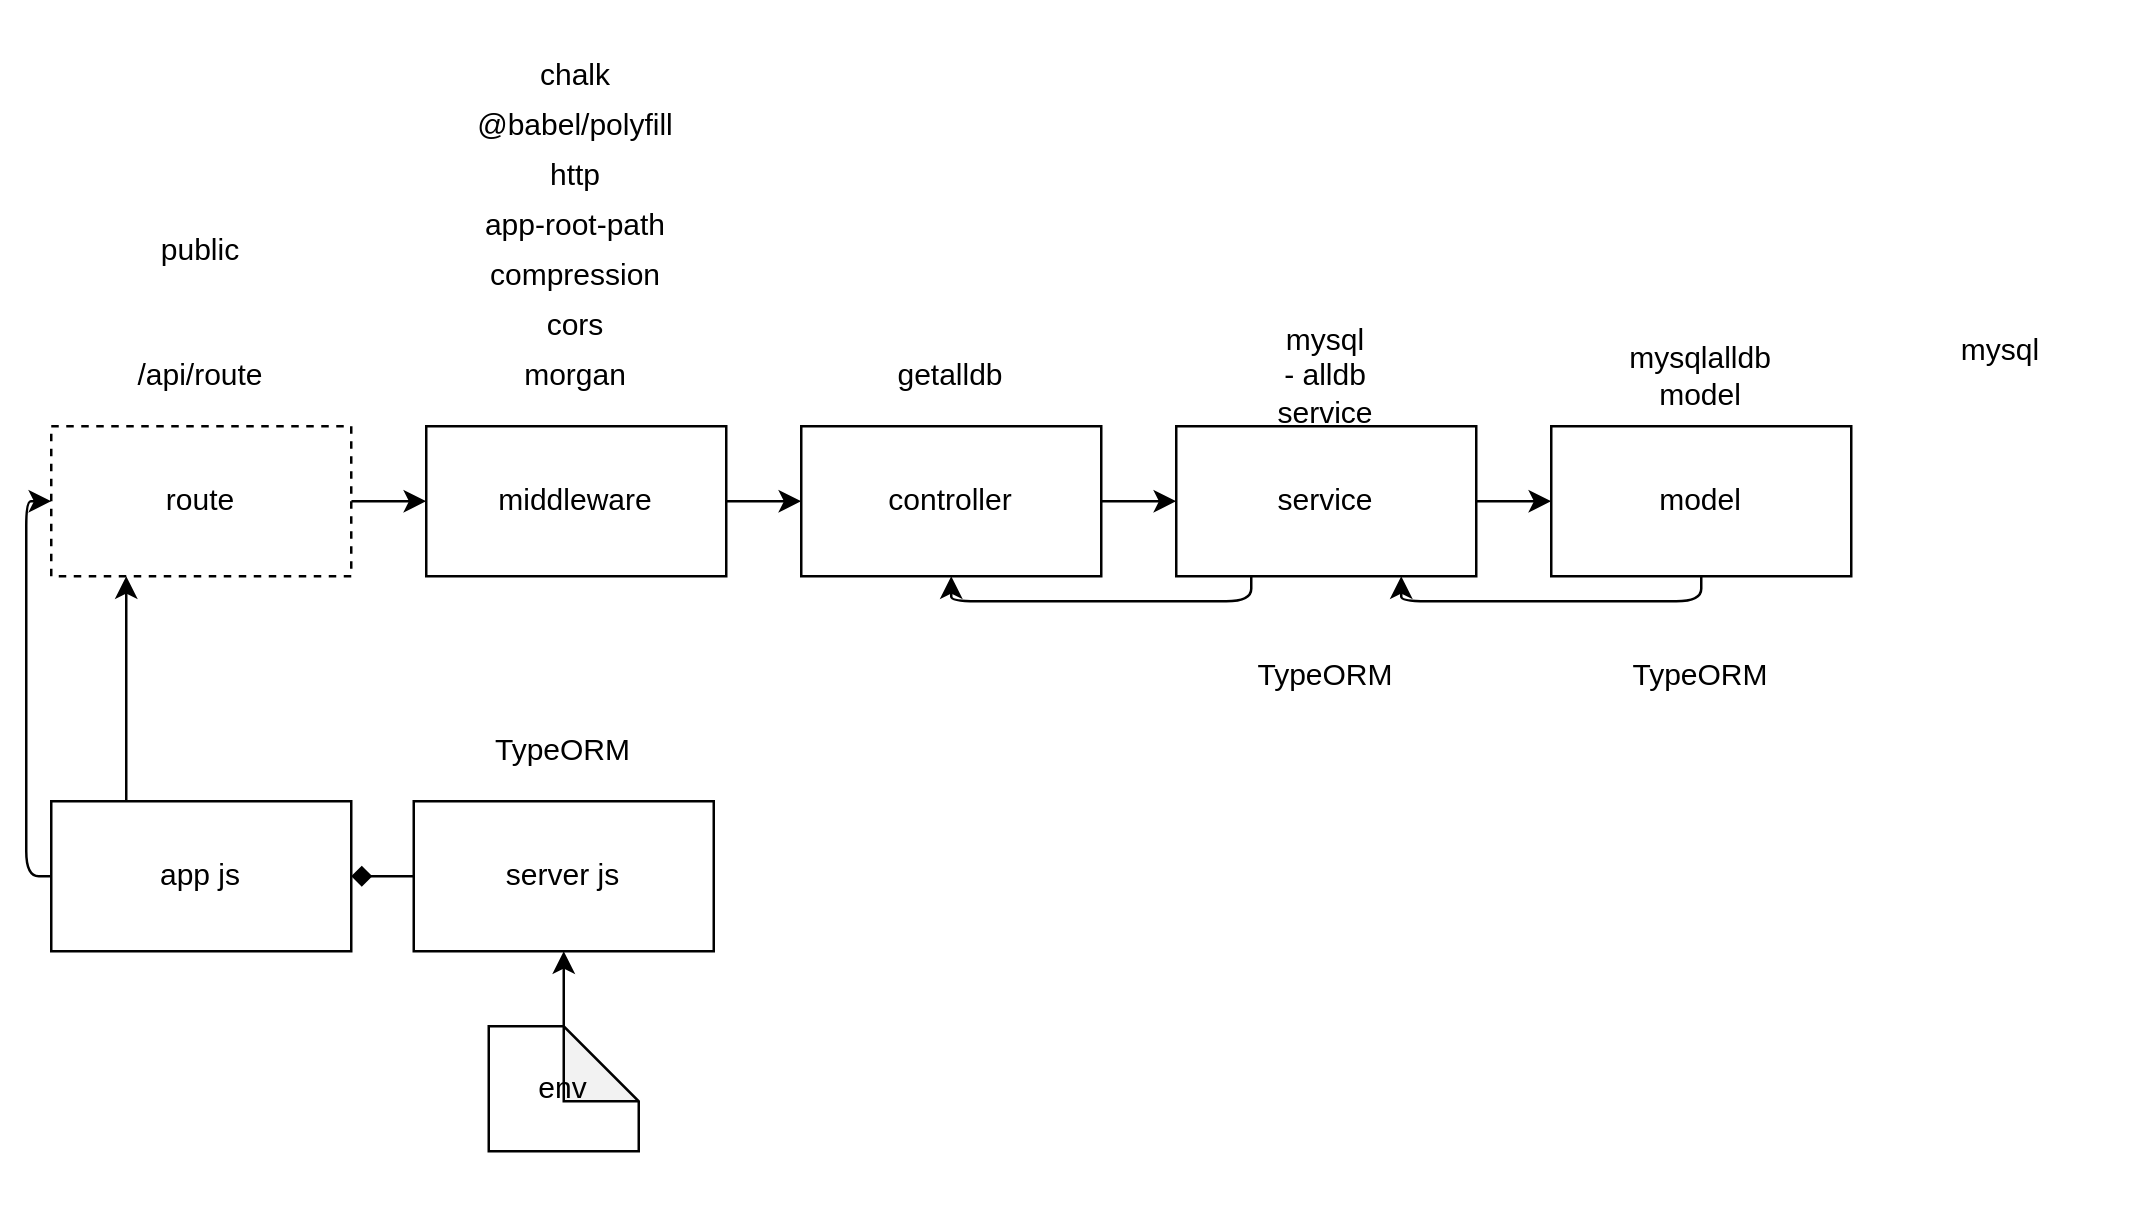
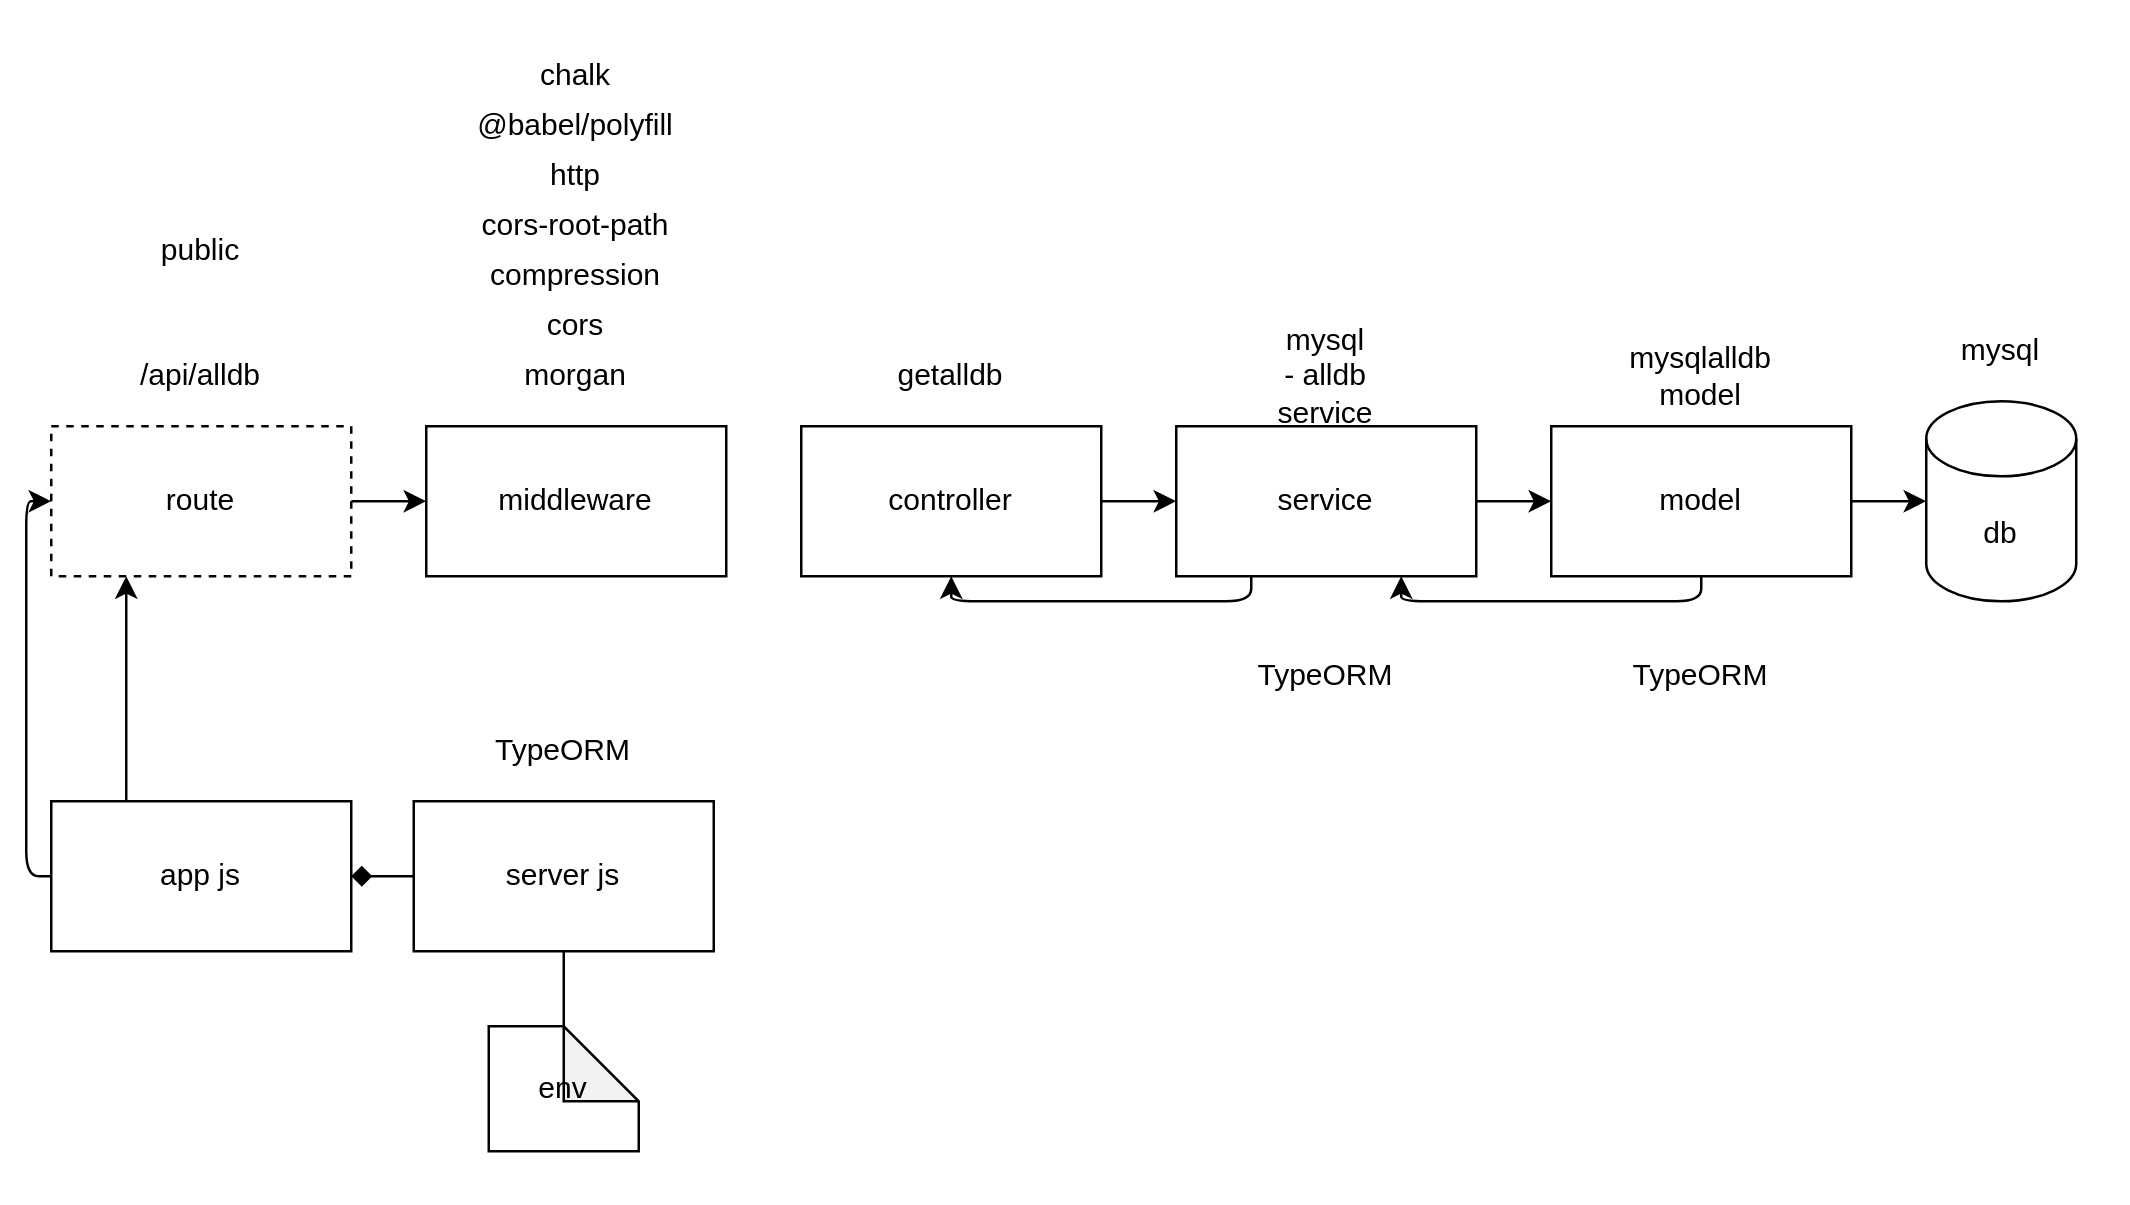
node "app-root-path": label "app-root-path" -> "cors-root-path"
node "/api/route": label "/api/route" -> "/api/alldb"
edge "middleware" -> "controller": removed
edge "model" -> "db": added
node "db": added
edge "env" -> "server js": arrowhead classic -> none
